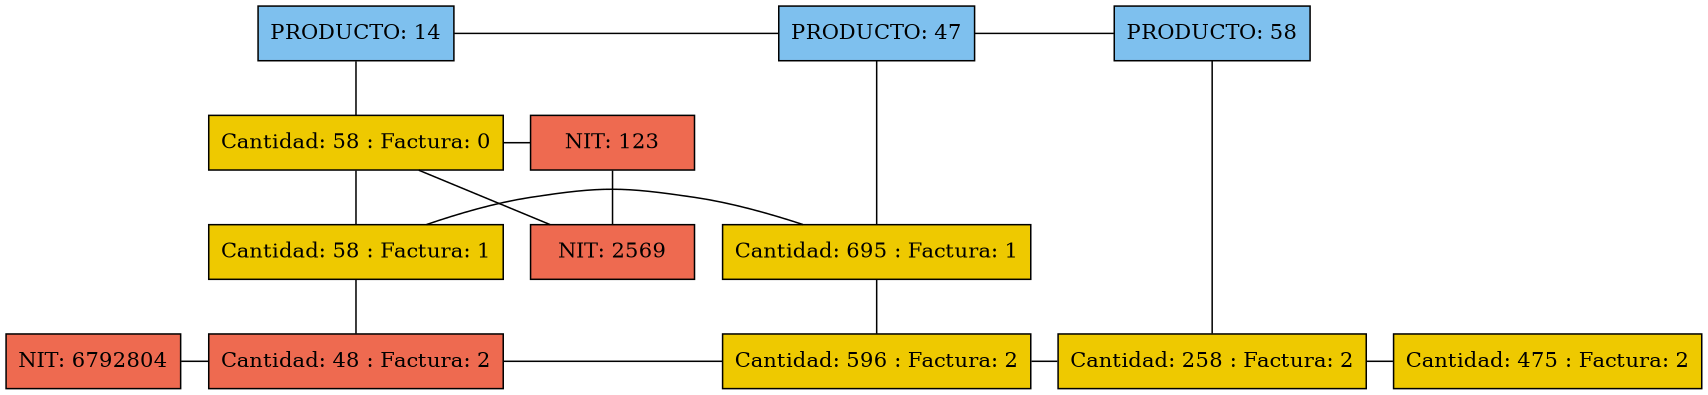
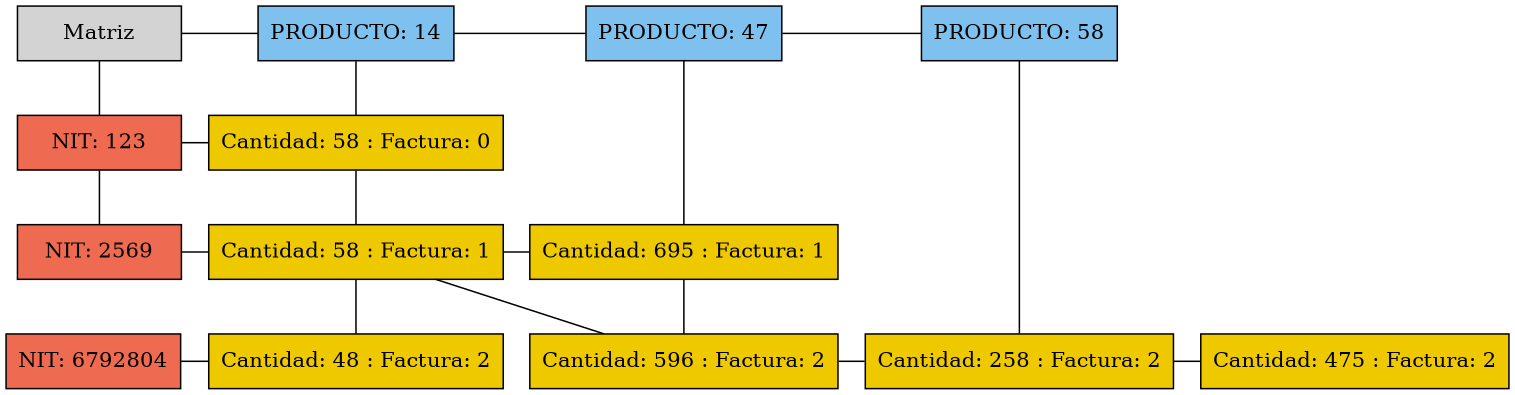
node "Matriz": added
edge "Cantidad: 58 : Factura: 0" -- "NIT: 2569": now "Cantidad: 58 : Factura: 1" -- "NIT: 2569"
node "Cantidad: 48 : Factura: 2": fillcolor coral2 -> gold2
edge "Cantidad: 48 : Factura: 2" -- "Cantidad: 596 : Factura: 2": now "Cantidad: 58 : Factura: 1" -- "Cantidad: 596 : Factura: 2"
